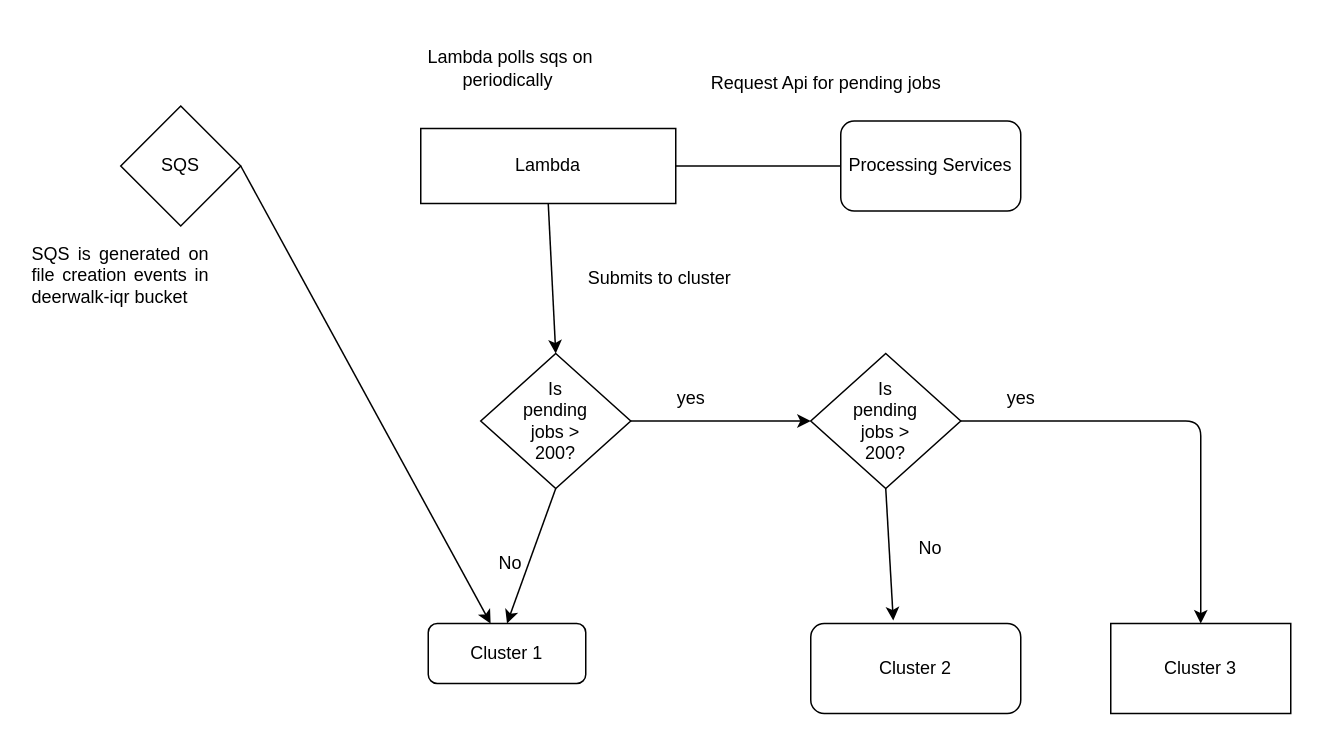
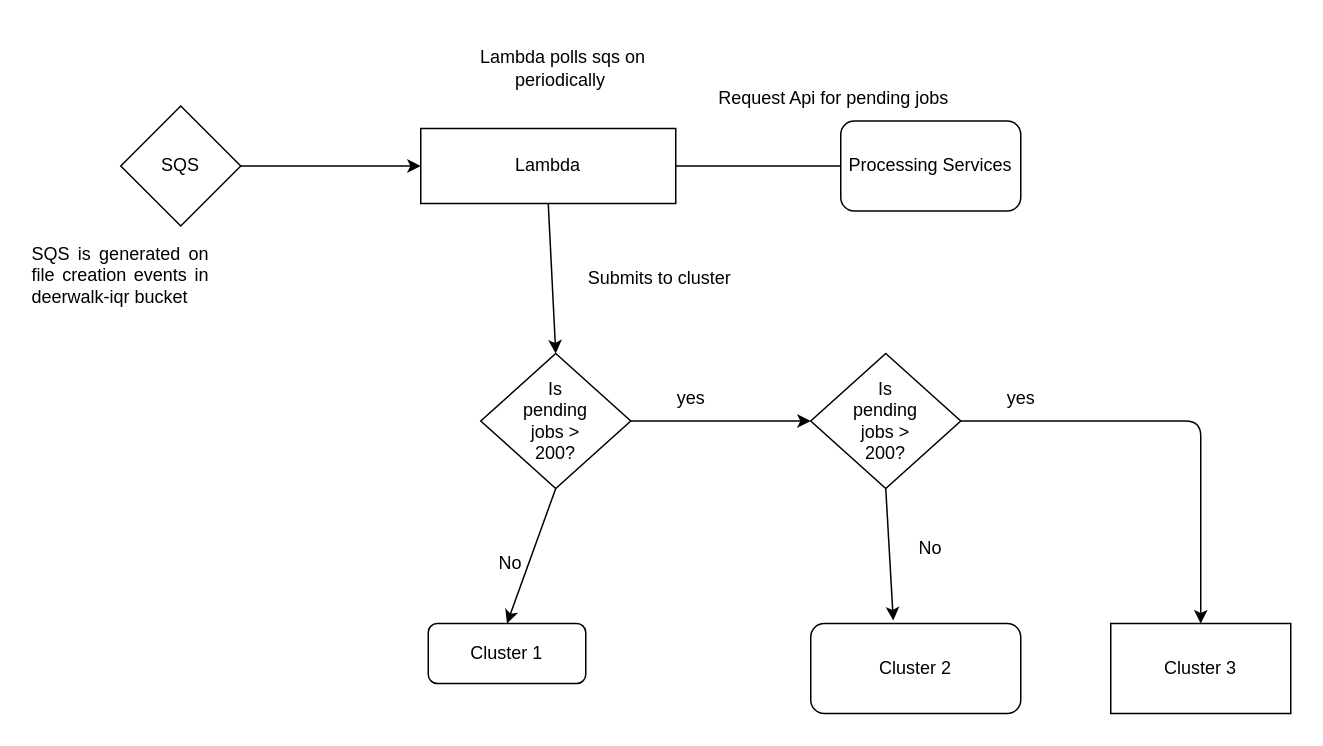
node "Lambda polls sqs on periodically": moved (511, 68) -> (563, 68)
node "Request Api for pending jobs": moved (826, 83) -> (833, 98)
edge "SQS" -> "Cluster 1": now "SQS" -> "Lambda"
